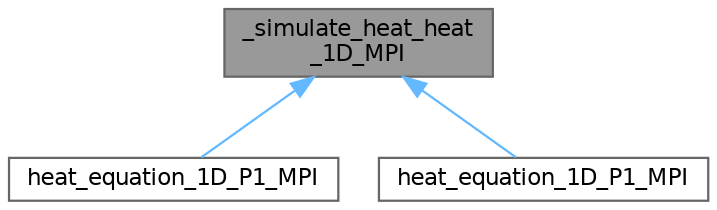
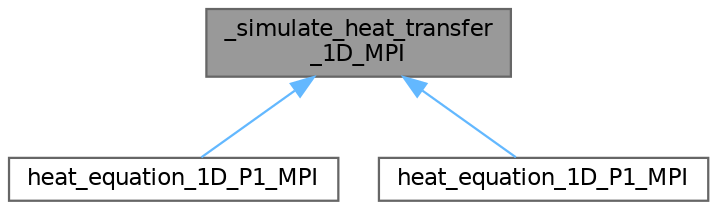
node "_simulate_heat_heat _1D_MPI": label "_simulate_heat_heat _1D_MPI" -> "_simulate_heat_transfer _1D_MPI"
